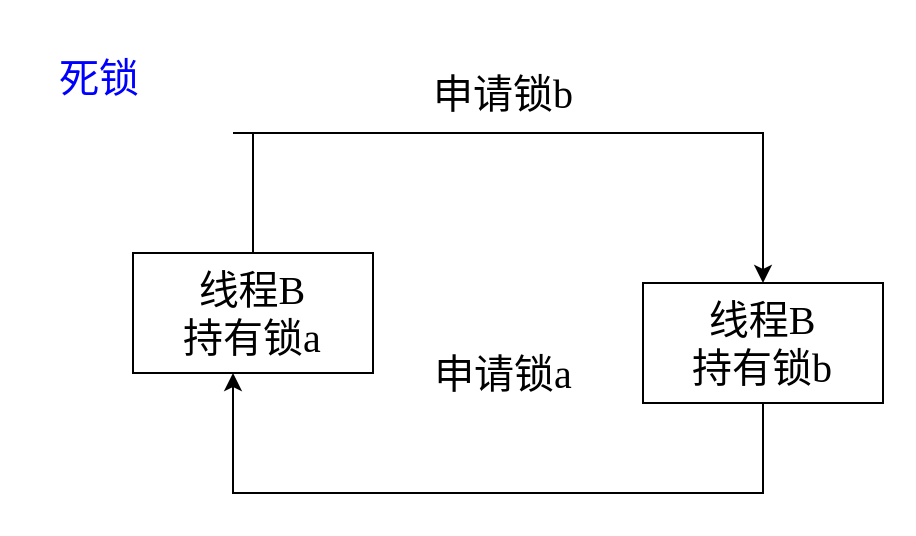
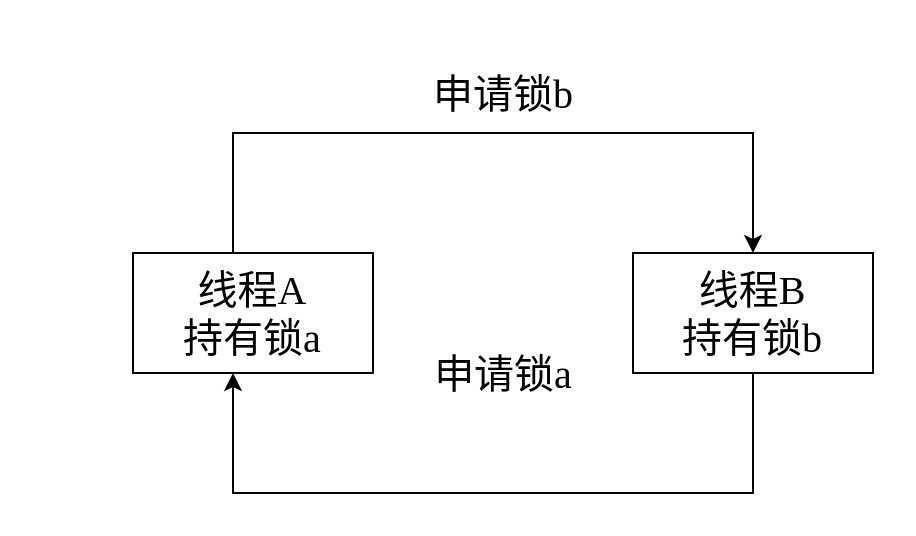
node "死锁": removed
node "线程B 持有锁a": label "线程B 持有锁a" -> "线程A 持有锁a"
node "线程B 持有锁b": moved (763, 343) -> (753, 313)
